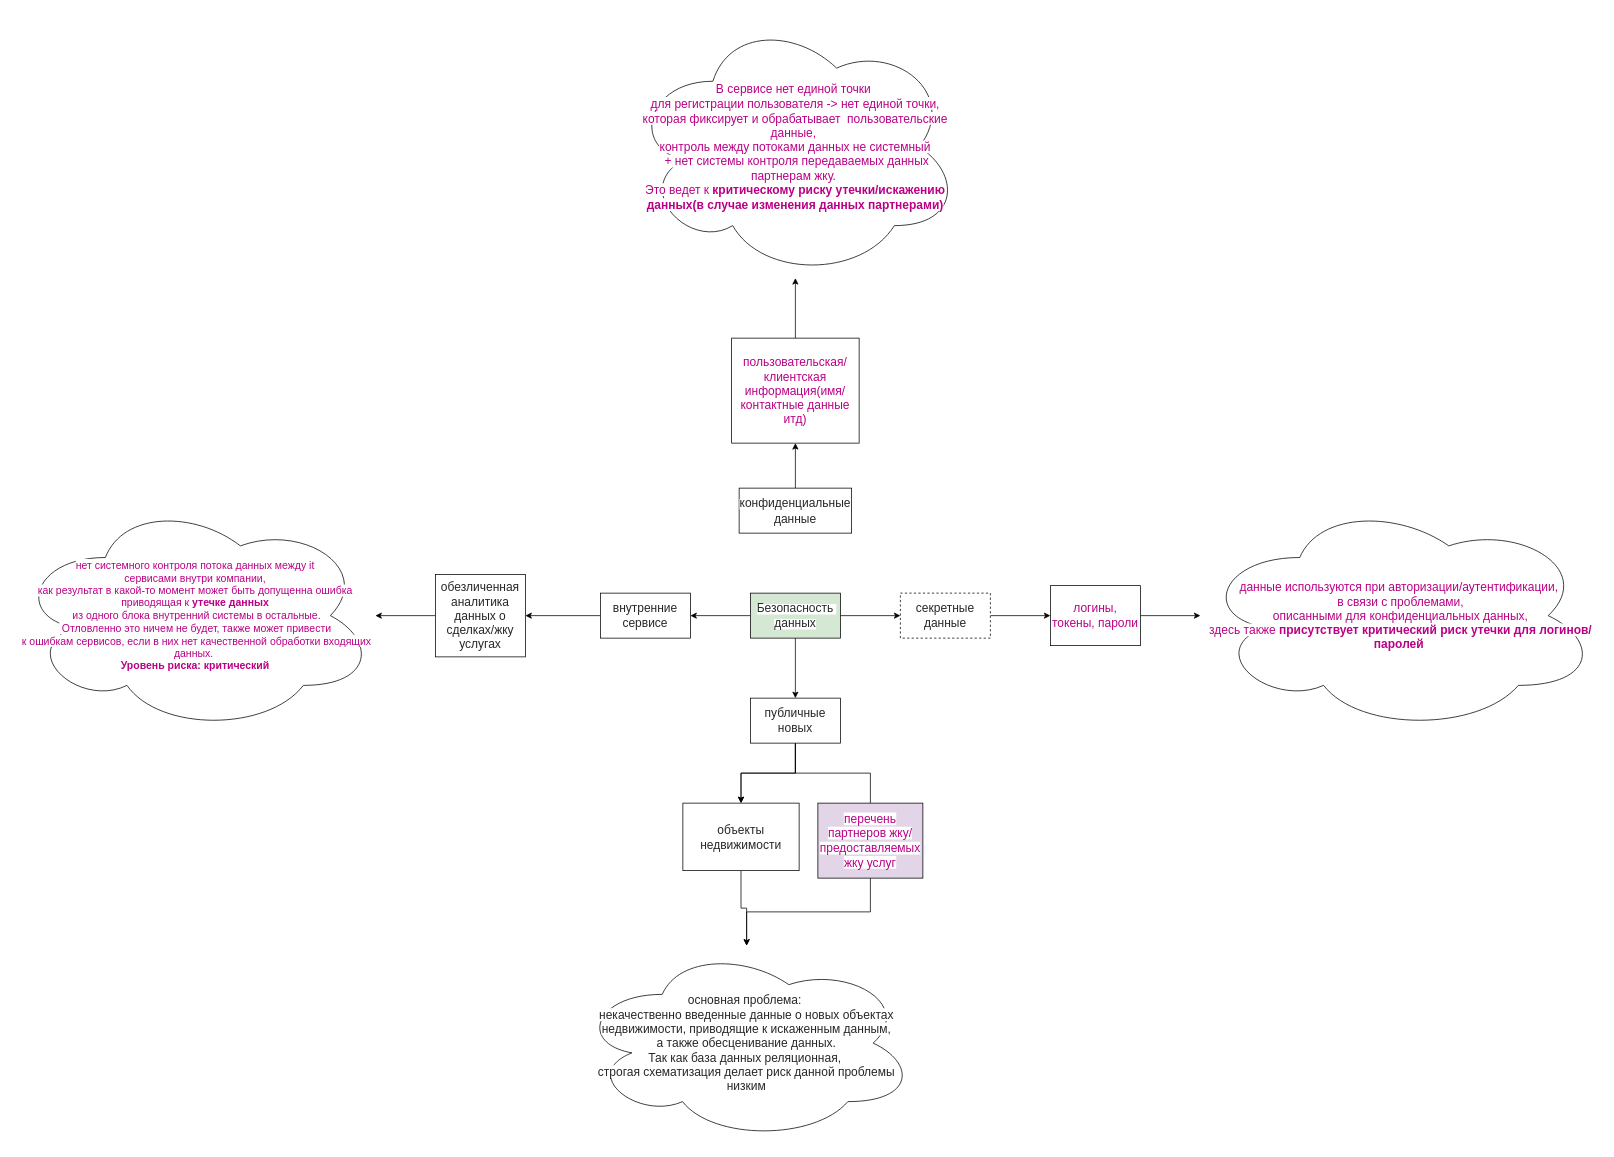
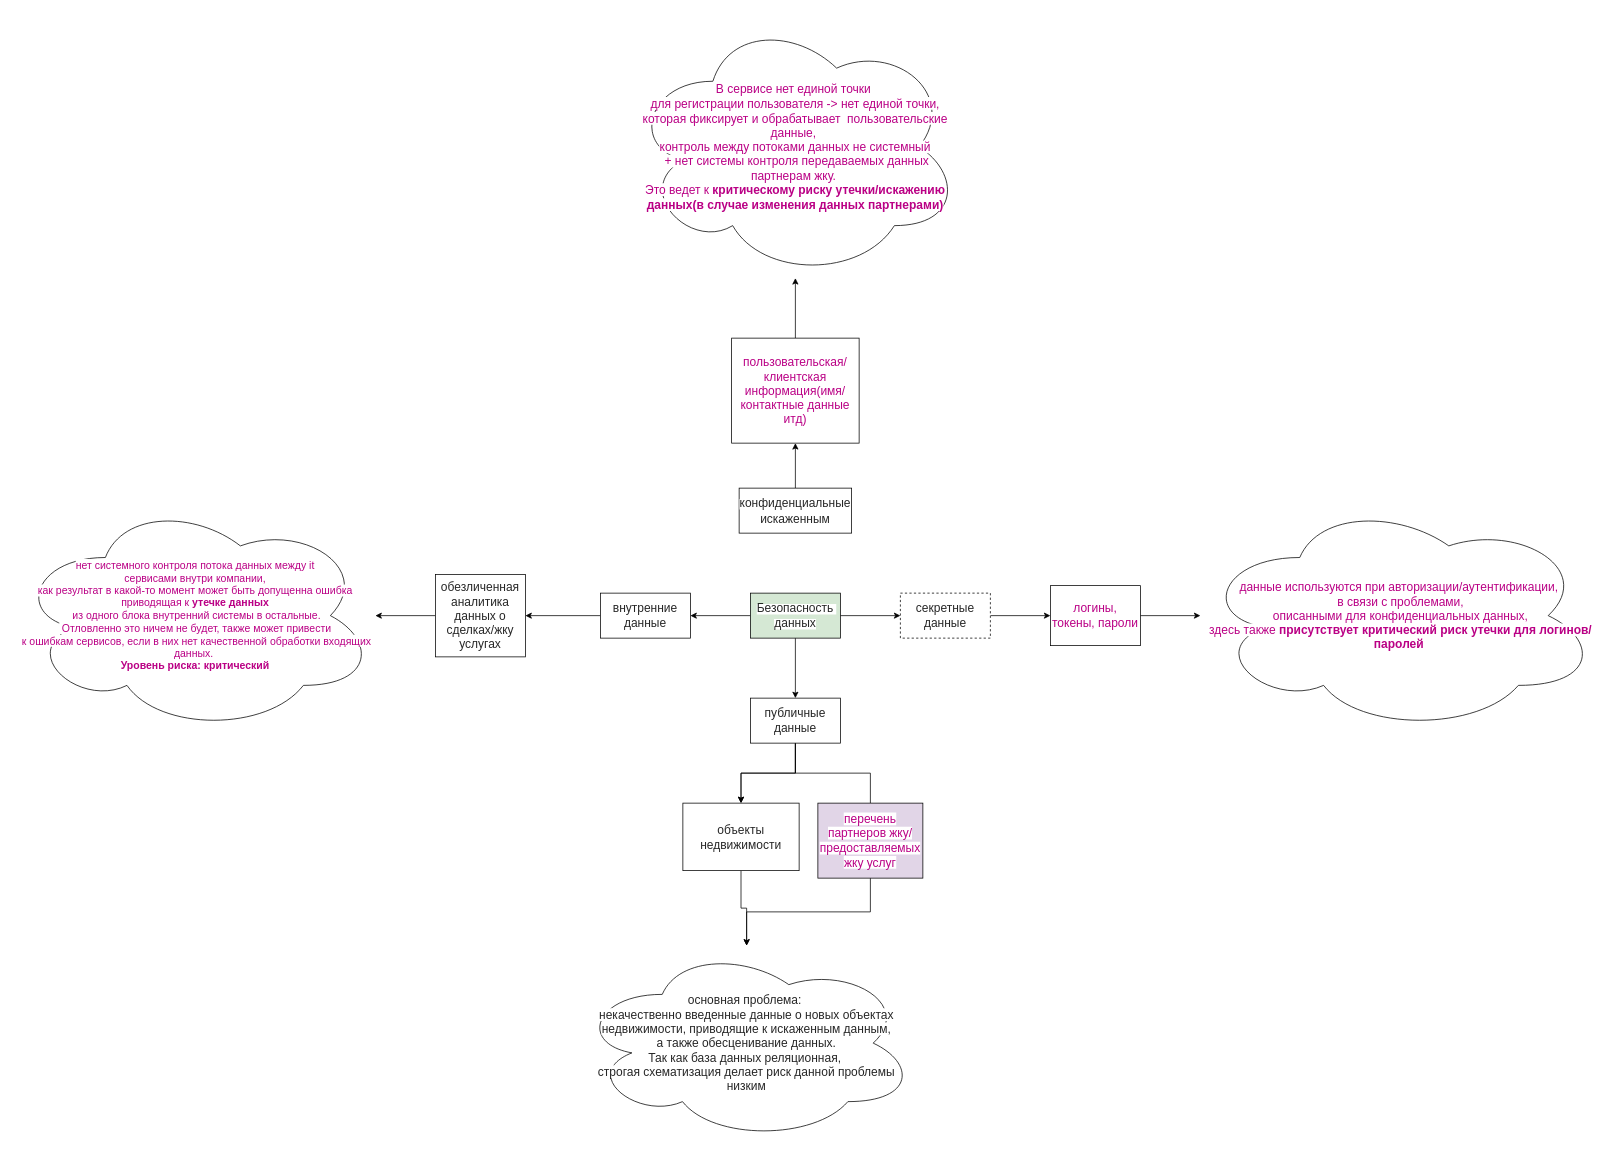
node "конфиденциальные данные": label "конфиденциальные данные" -> "конфиденциальные искаженным"
node "внутренние сервисе": label "внутренние сервисе" -> "внутренние данные"
node "публичные новых": label "публичные новых" -> "публичные данные"
